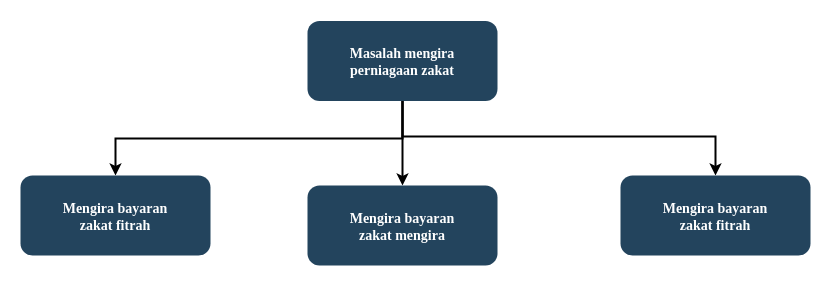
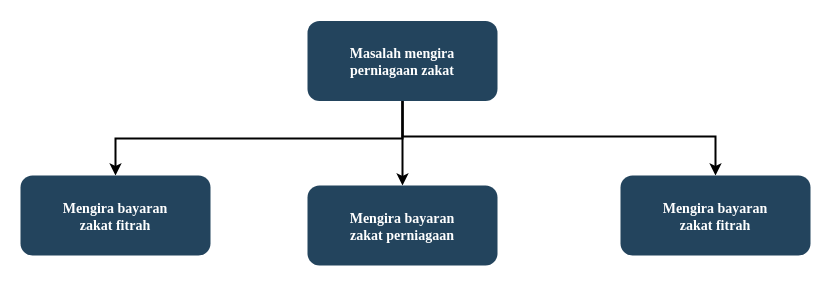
node "Mengira bayaran zakat mengira": label "Mengira bayaran zakat mengira" -> "Mengira bayaran zakat perniagaan"
